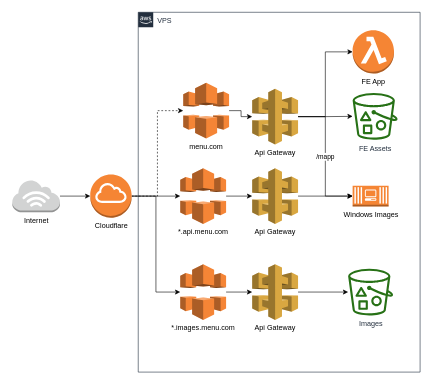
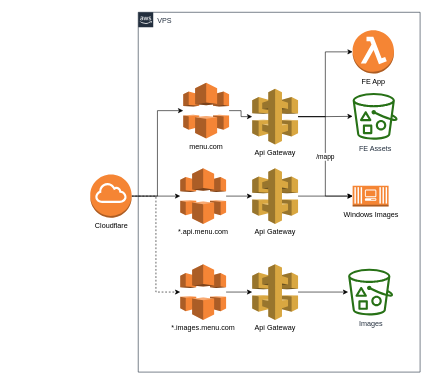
edge "Cloudflare" -> "menu.com": style dashed -> solid
node "Internet": removed
edge "Internet" -> "Cloudflare": removed
edge "Cloudflare" -> "*.images.menu.com": style solid -> dashed
